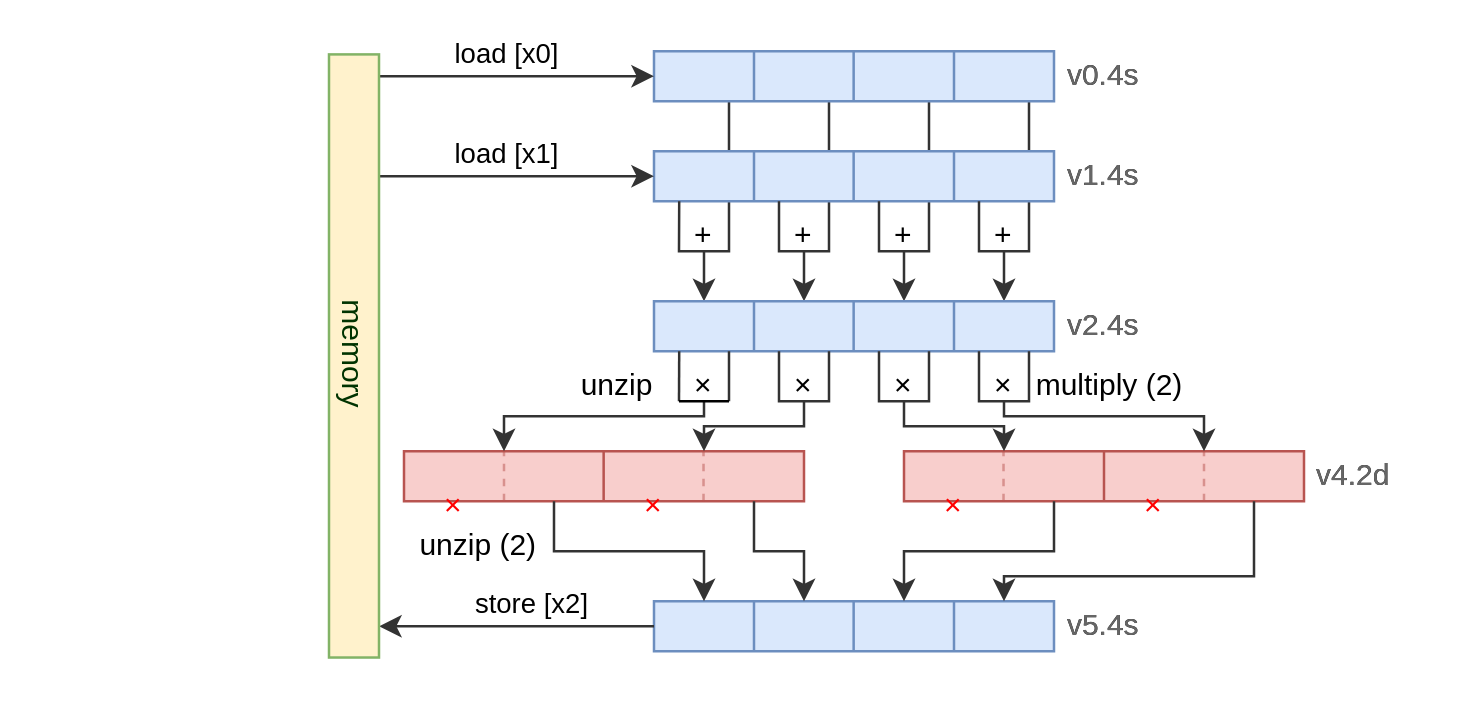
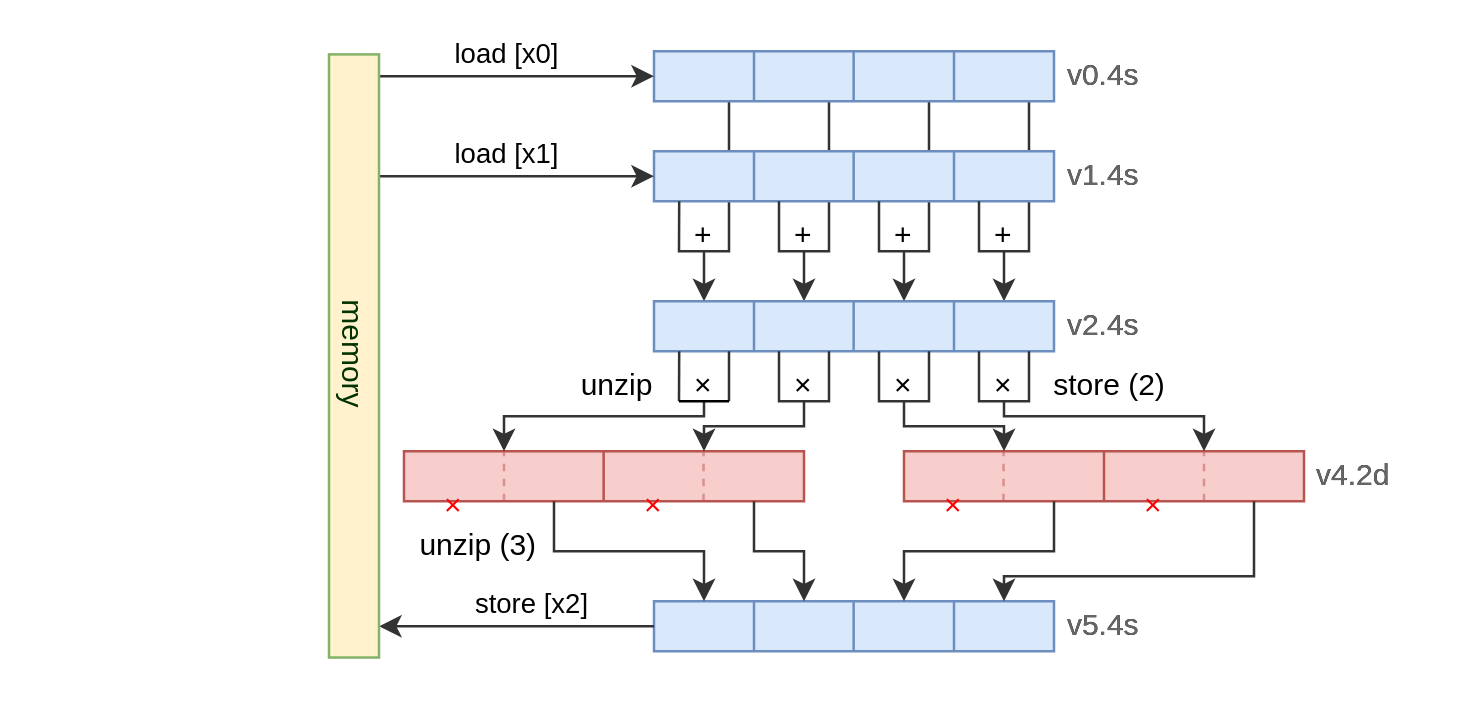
node "multiply (2)": label "multiply (2)" -> "store (2)"
node "unzip (2)": label "unzip (2)" -> "unzip (3)"
